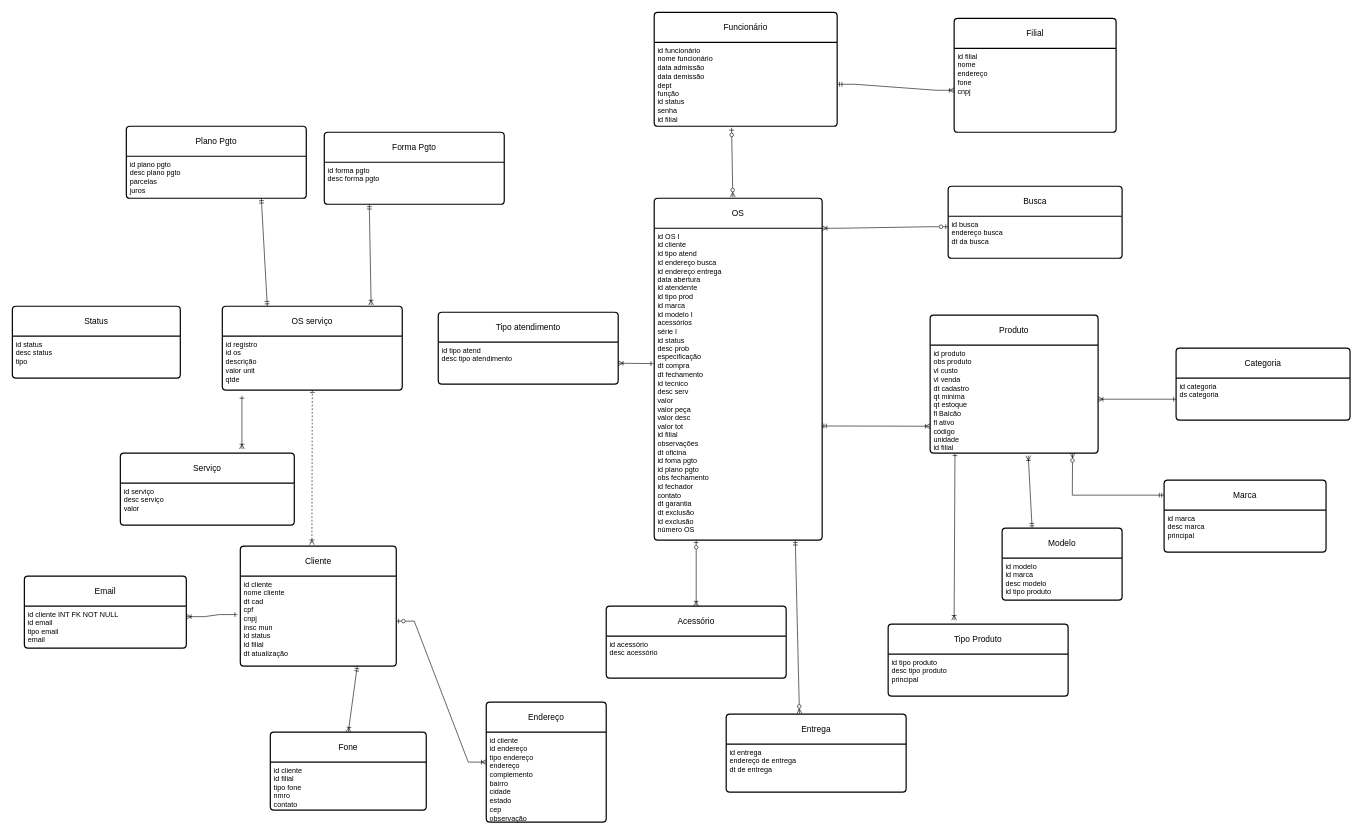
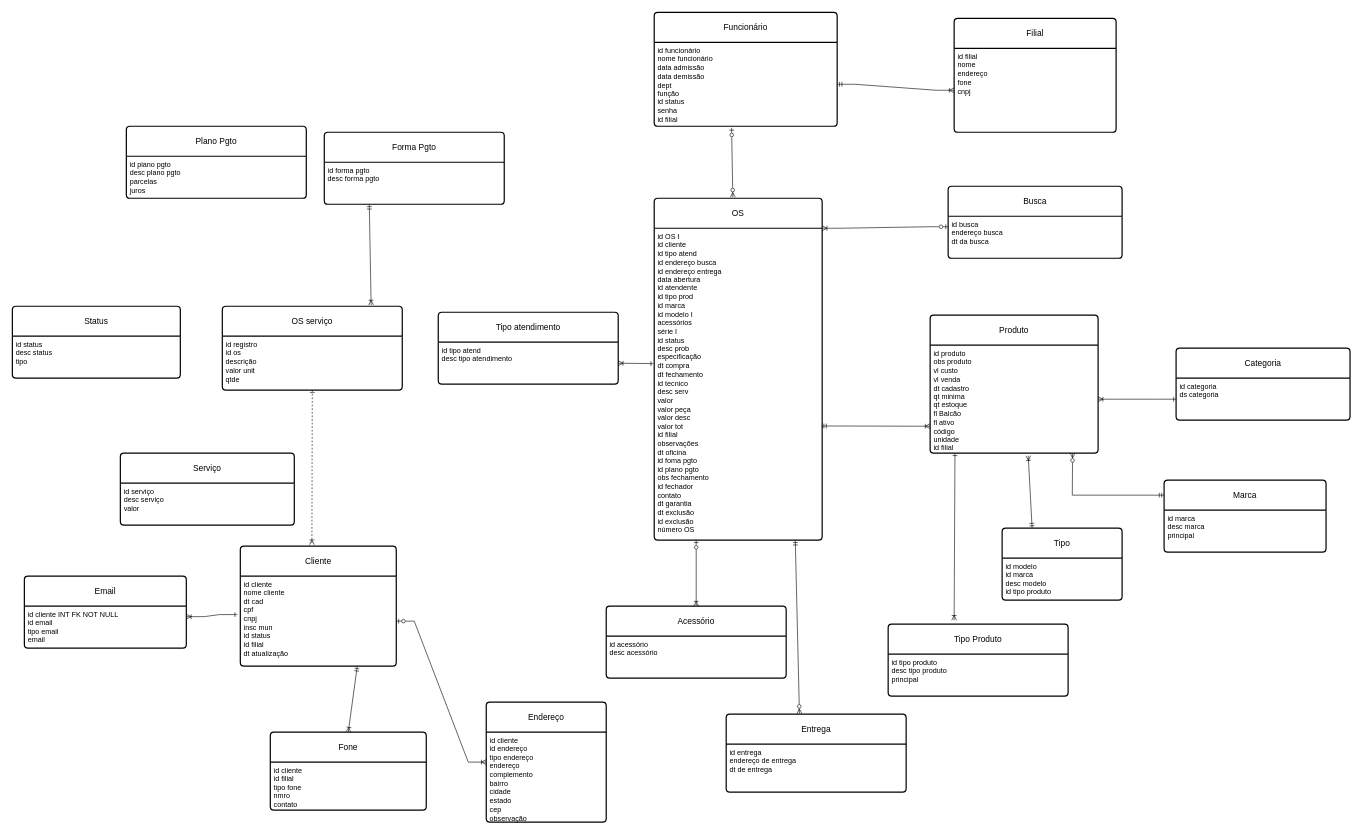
edge "id plano pgto desc plano pgto parcelas juros" -- "OS serviço": removed
edge "id registro id os descrição valor unit qtde" -- "Serviço": removed
node "Modelo": label "Modelo" -> "Tipo"
